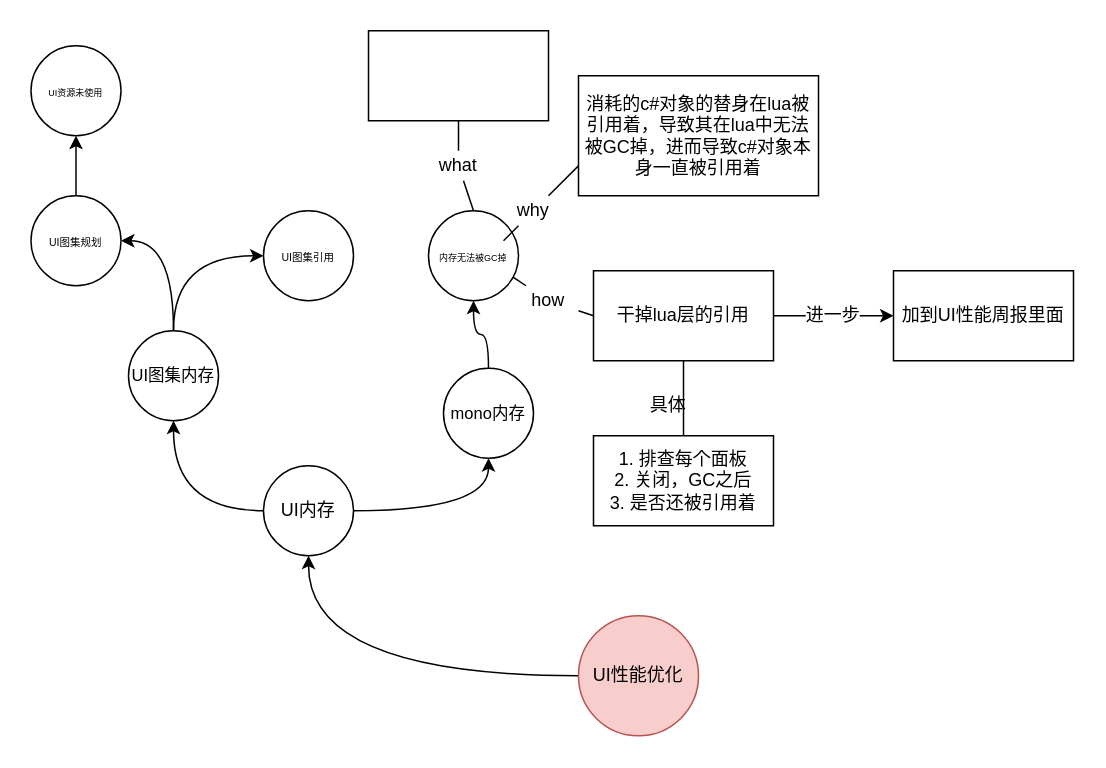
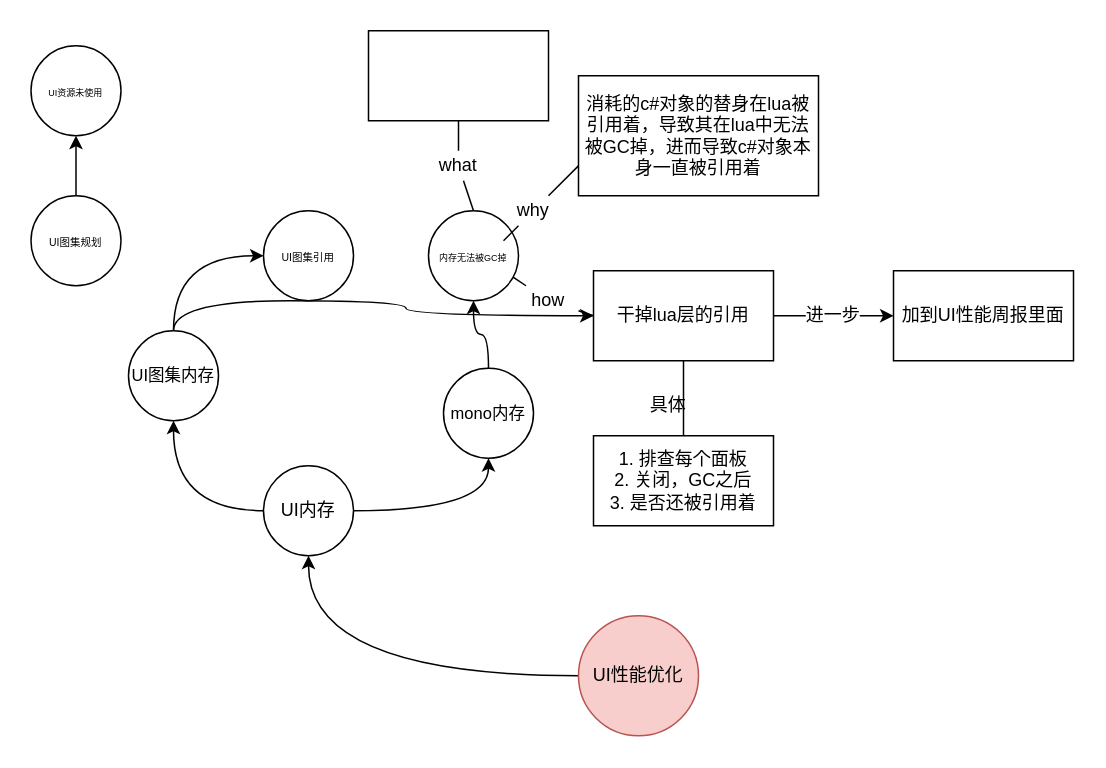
edge "UI图集内存" -> "UI图集规划": now "UI图集内存" -> "干掉lua层的引用"
